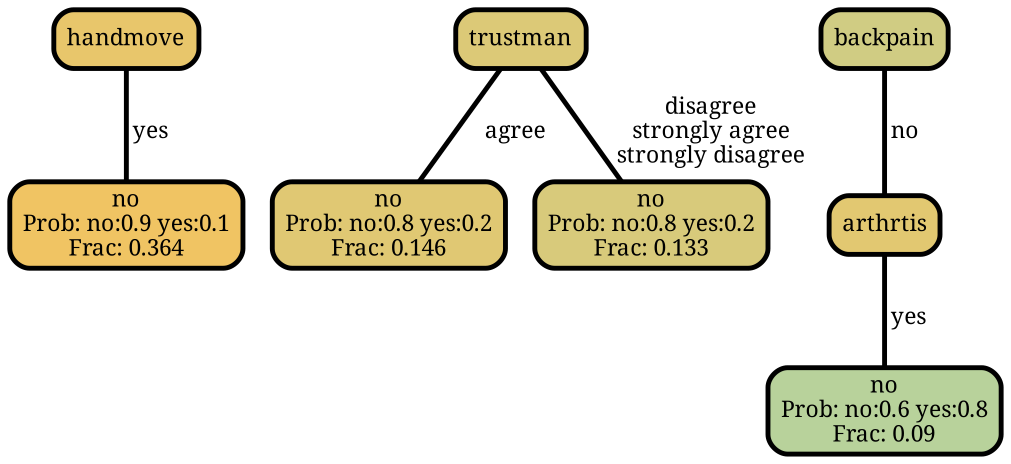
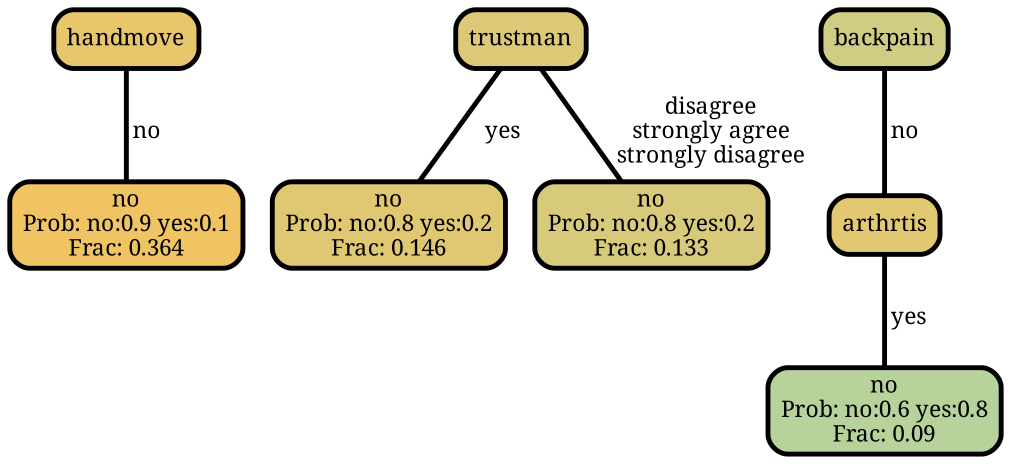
edge "handmove" -- "no Prob: no:0.9 yes:0.1 Frac: 0.364": label " yes" -> " no"
edge "trustman" -- "no Prob: no:0.8 yes:0.2 Frac: 0.146": label " agree" -> " yes"
